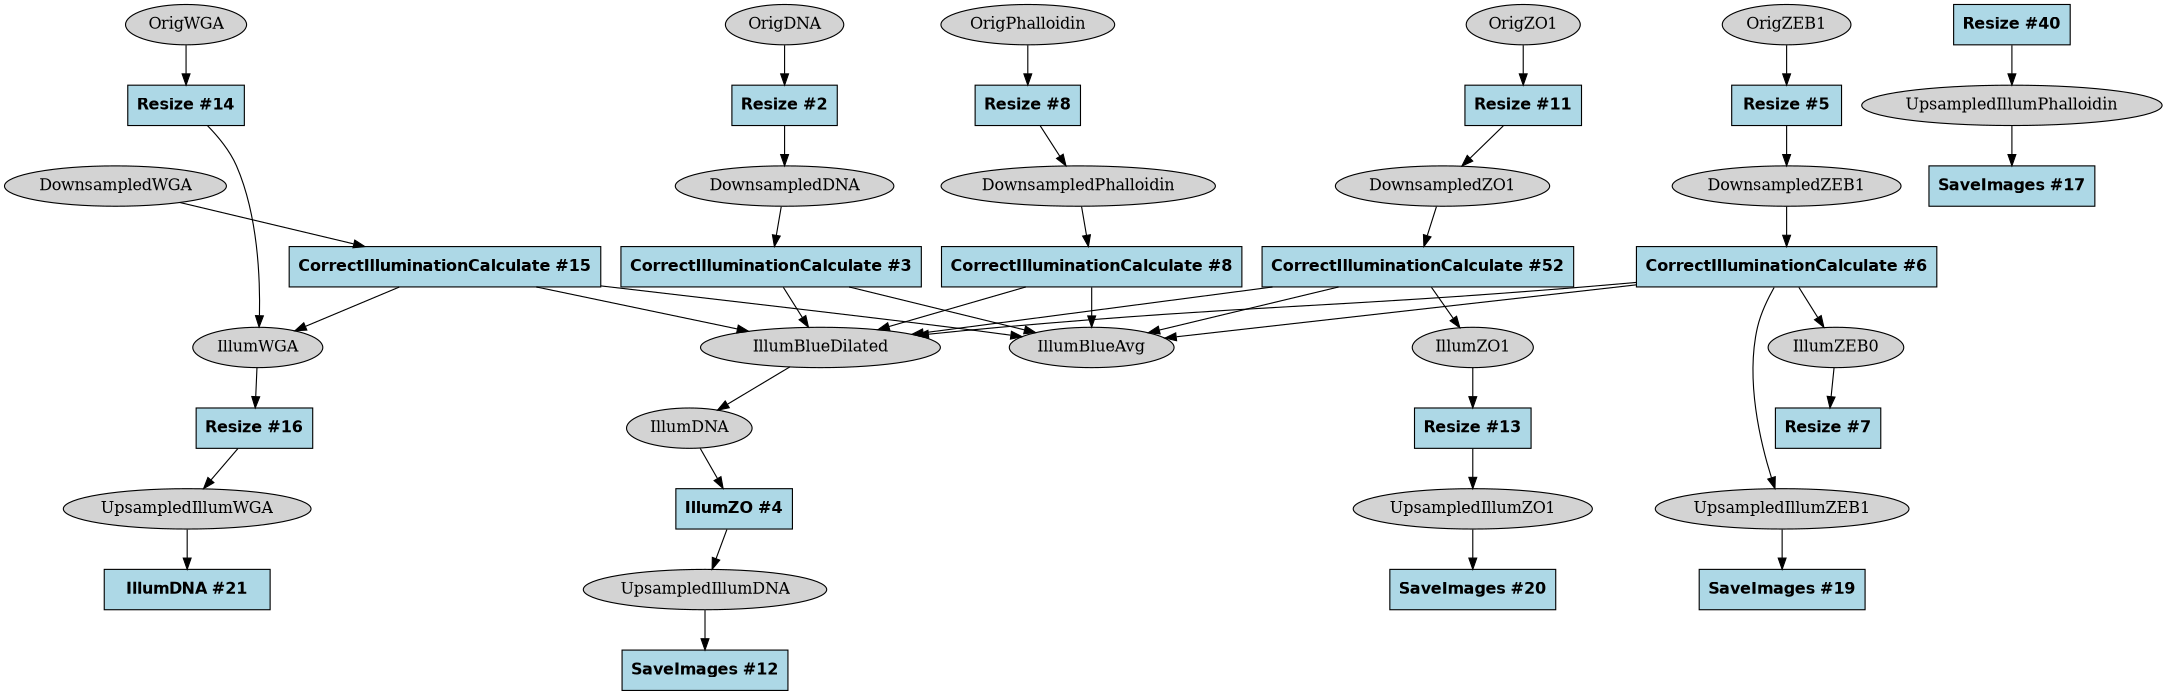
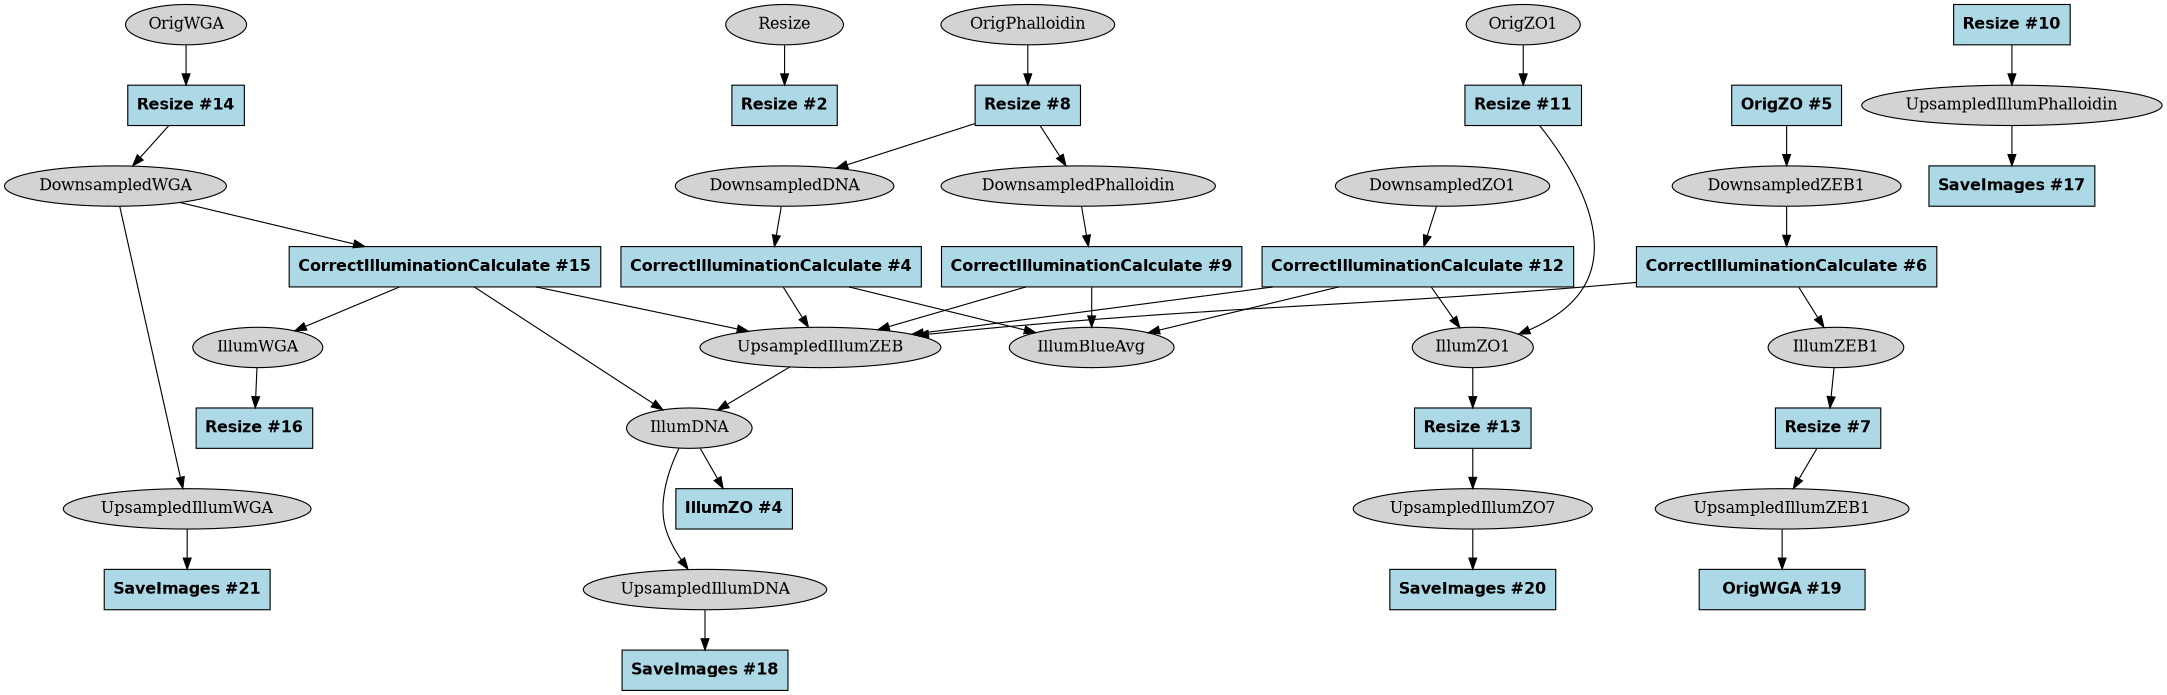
node "OrigDNA": label "OrigDNA" -> "Resize"
node "OrigZEB1": removed
node "Resize #40": label "Resize #40" -> "Resize #10"
node "Resize #5": label "Resize #5" -> "OrigZO #5"
edge "Resize #2" -> "DownsampledDNA": now "Resize #8" -> "DownsampledDNA"
edge "Resize #11" -> "DownsampledZO1": now "Resize #11" -> "IllumZO1"
edge "Resize #14" -> "IllumWGA": now "Resize #14" -> "DownsampledWGA"
node "CorrectIlluminationCalculate #3": label "CorrectIlluminationCalculate #3" -> "CorrectIlluminationCalculate #4"
node "CorrectIlluminationCalculate #8": label "CorrectIlluminationCalculate #8" -> "CorrectIlluminationCalculate #9"
node "CorrectIlluminationCalculate #52": label "CorrectIlluminationCalculate #52" -> "CorrectIlluminationCalculate #12"
edge "CorrectIlluminationCalculate #15" -> "IllumBlueAvg": now "CorrectIlluminationCalculate #15" -> "IllumDNA"
edge "CorrectIlluminationCalculate #6" -> "IllumBlueAvg": removed
node "IllumBlueDilated": label "IllumBlueDilated" -> "UpsampledIllumZEB"
node "IllumZEB0": label "IllumZEB0" -> "IllumZEB1"
edge "CorrectIlluminationCalculate #6" -> "UpsampledIllumZEB1": now "Resize #7" -> "UpsampledIllumZEB1"
edge "Resize #16" -> "UpsampledIllumWGA": now "DownsampledWGA" -> "UpsampledIllumWGA"
node "UpsampledIllumZO1": label "UpsampledIllumZO1" -> "UpsampledIllumZO7"
edge "IllumZO #4" -> "UpsampledIllumDNA": now "IllumDNA" -> "UpsampledIllumDNA"
node "IllumDNA #21": label "IllumDNA #21" -> "SaveImages #21"
node "SaveImages #19": label "SaveImages #19" -> "OrigWGA #19"
node "SaveImages #12": label "SaveImages #12" -> "SaveImages #18"
